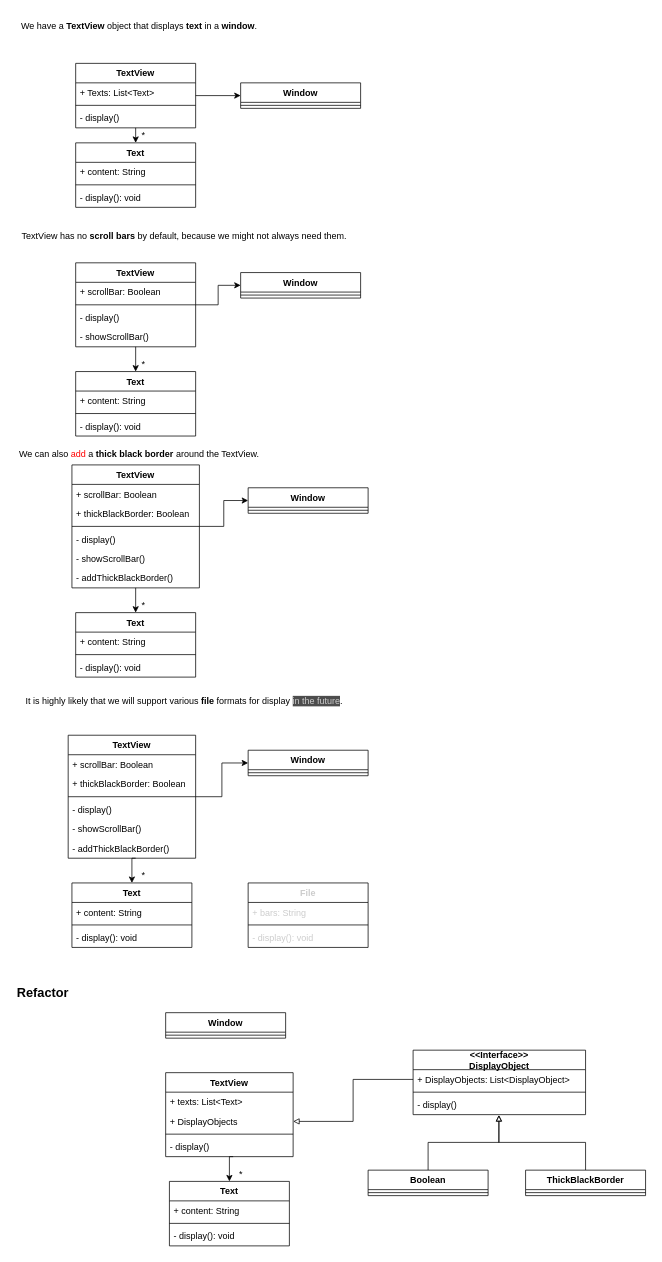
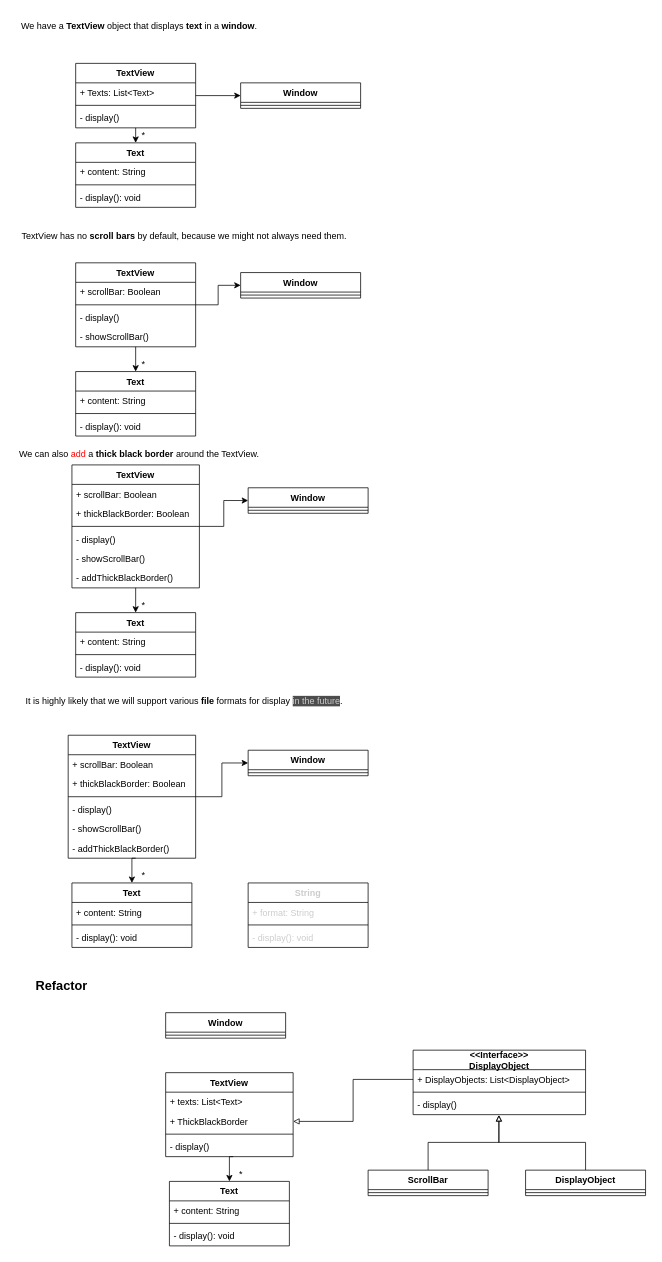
node "File": label "File" -> "String"
node "+ bars: String": label "+ bars: String" -> "+ format: String"
node "Refactor": moved (184, 994) -> (203, 987)
node "+ DisplayObjects": label "+ DisplayObjects" -> "+ ThickBlackBorder"
node "Boolean": label "Boolean" -> "ScrollBar"
node "ThickBlackBorder": label "ThickBlackBorder" -> "DisplayObject"
